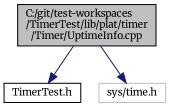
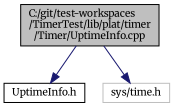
node "TimerTest.h": label "TimerTest.h" -> "UptimeInfo.h"
